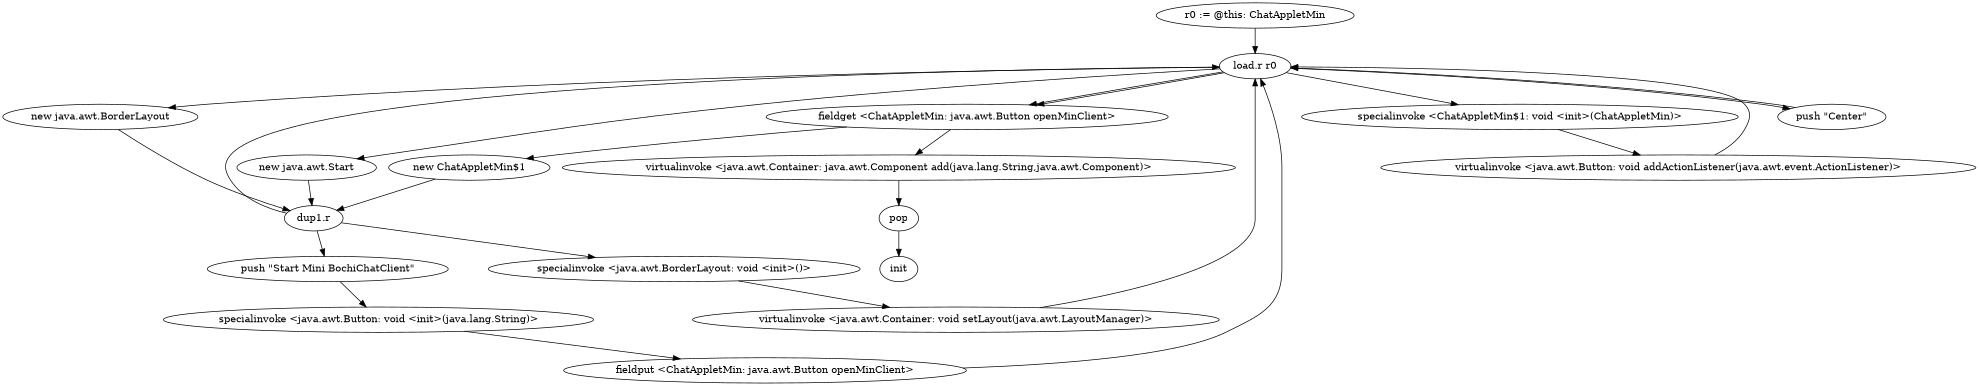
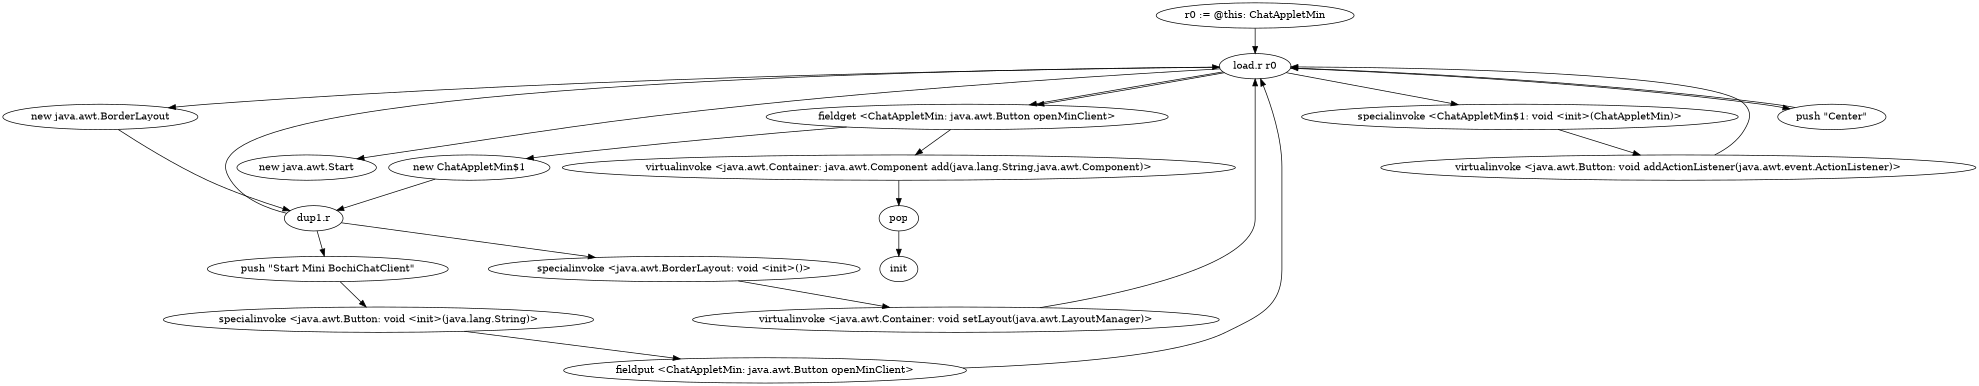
edge "new java.awt.Start" -> "dup1.r": removed
